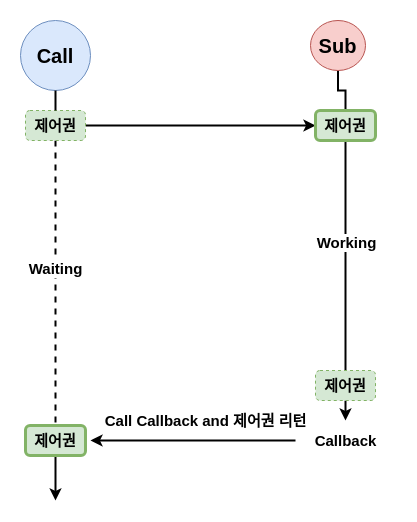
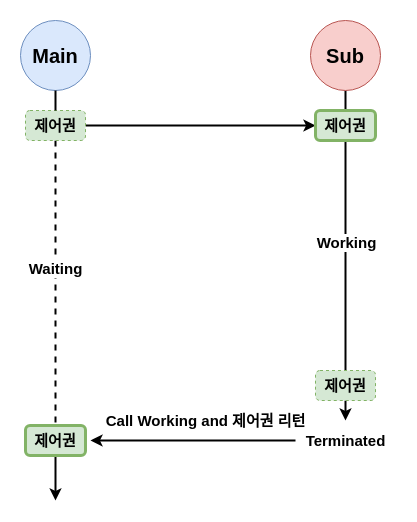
node "Sub": size 55x50 -> 70x70
node "Call": label "Call" -> "Main"
node "Call Callback and 제어권 리턴": label "Call Callback and 제어권 리턴" -> "Call Working and 제어권 리턴"
node "Callback": label "Callback" -> "Terminated"
